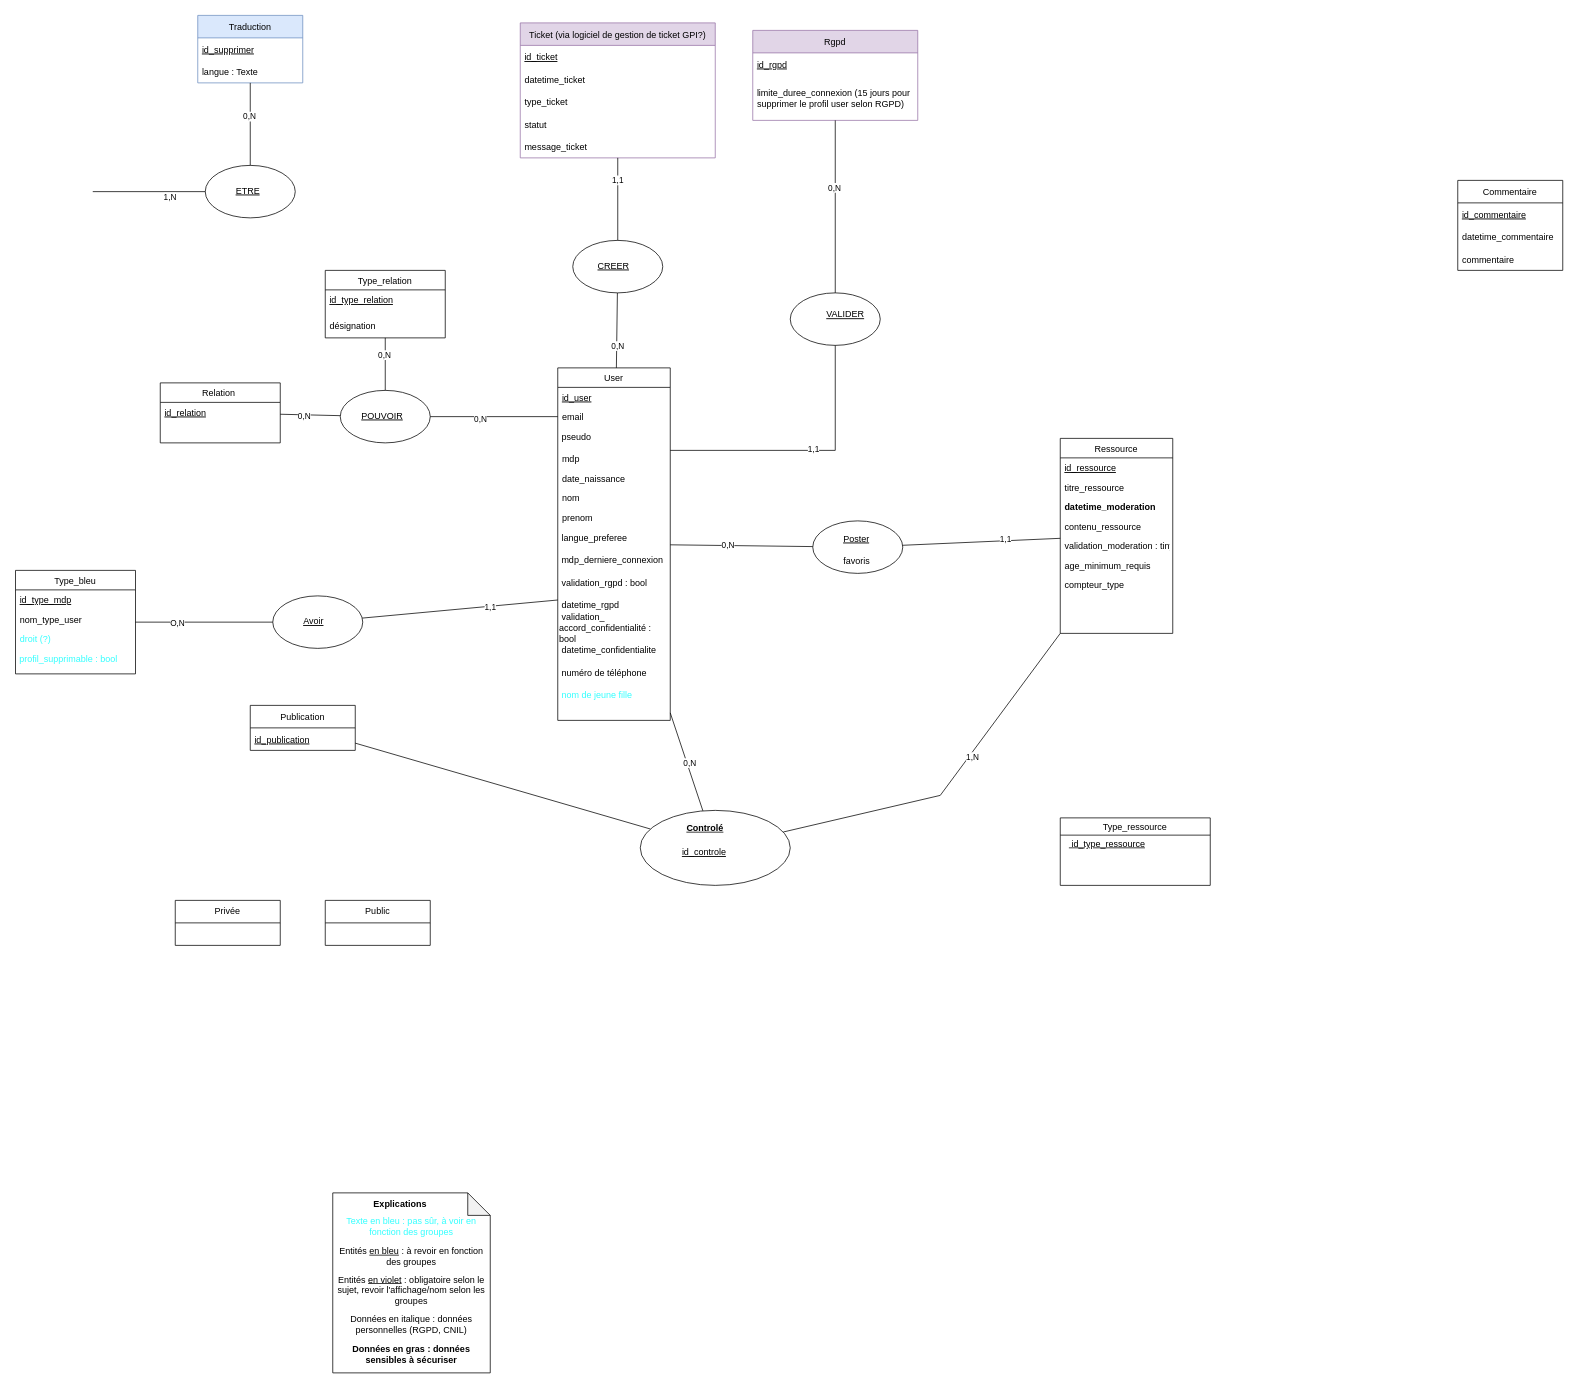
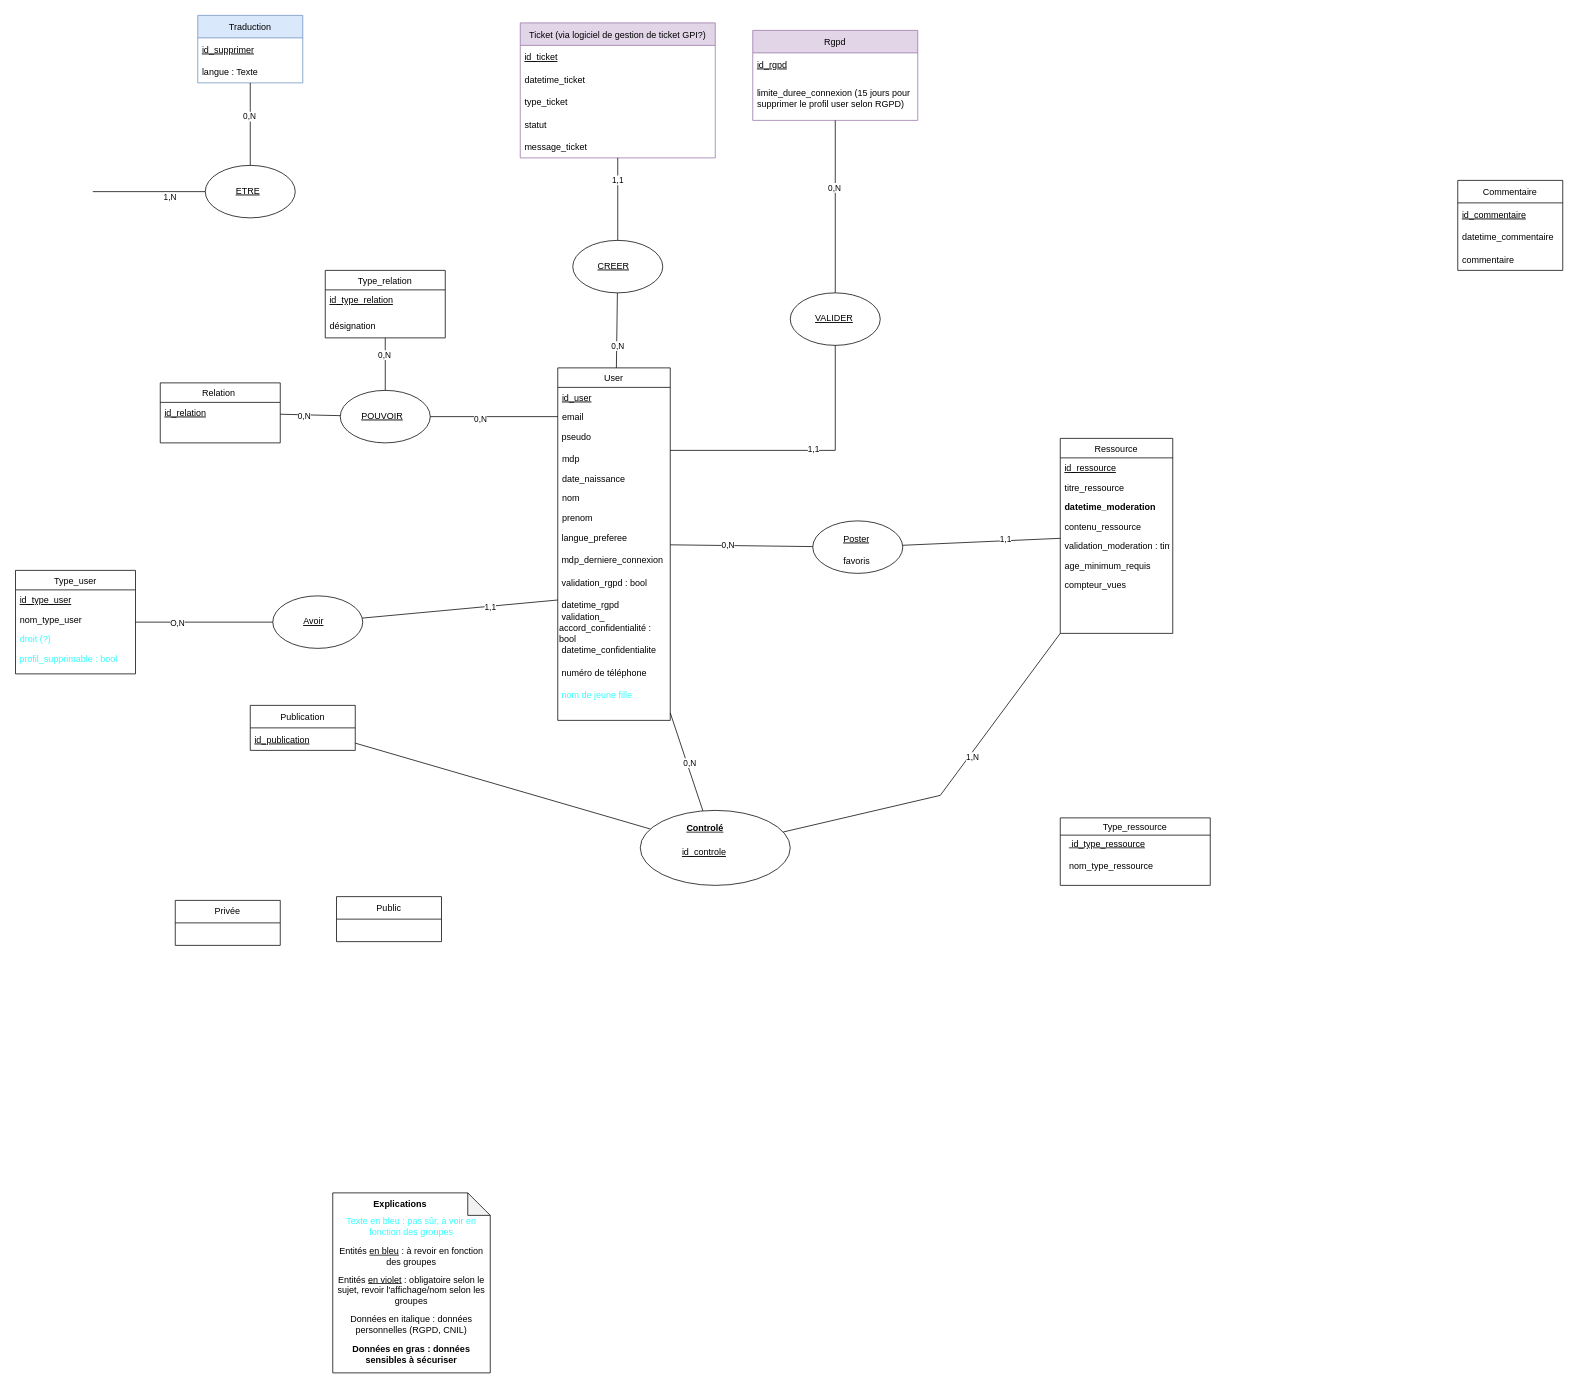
node "VALIDER": moved (846, 315) -> (835, 319)
node "Type_bleu": label "Type_bleu" -> "Type_user"
node "compteur_type": label "compteur_type" -> "compteur_vues"
node "id_type_mdp": label "id_type_mdp" -> "id_type_user"
node "nom_type_ressource": added
node "Public": moved (378, 923) -> (389, 919)
